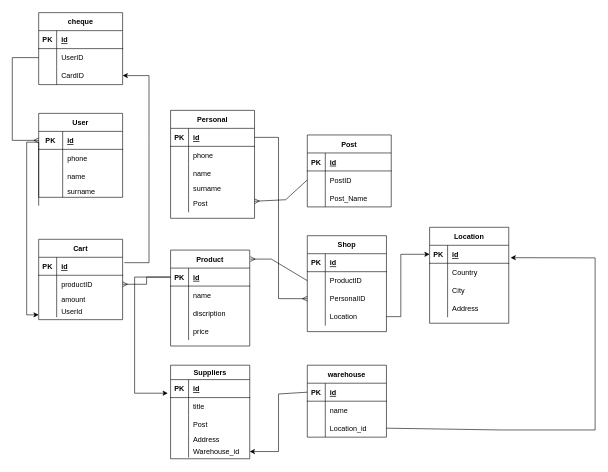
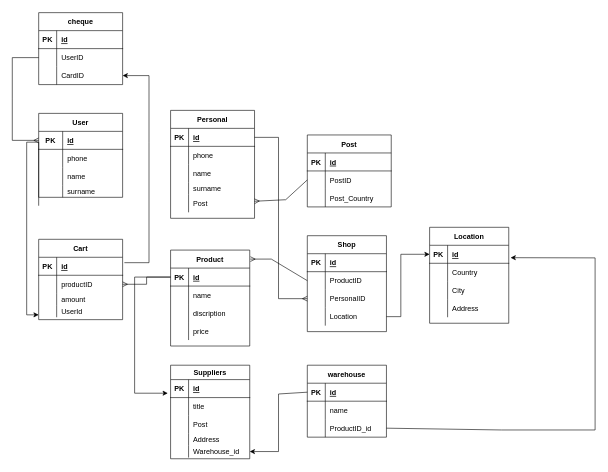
node "Post_Name": label "Post_Name" -> "Post_Country"
node "Location_id": label "Location_id" -> "ProductID_id"
